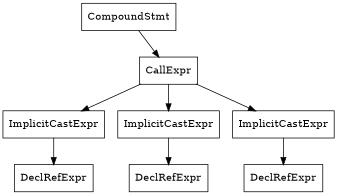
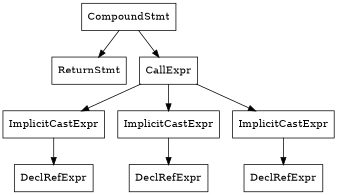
node "ReturnStmt": added
